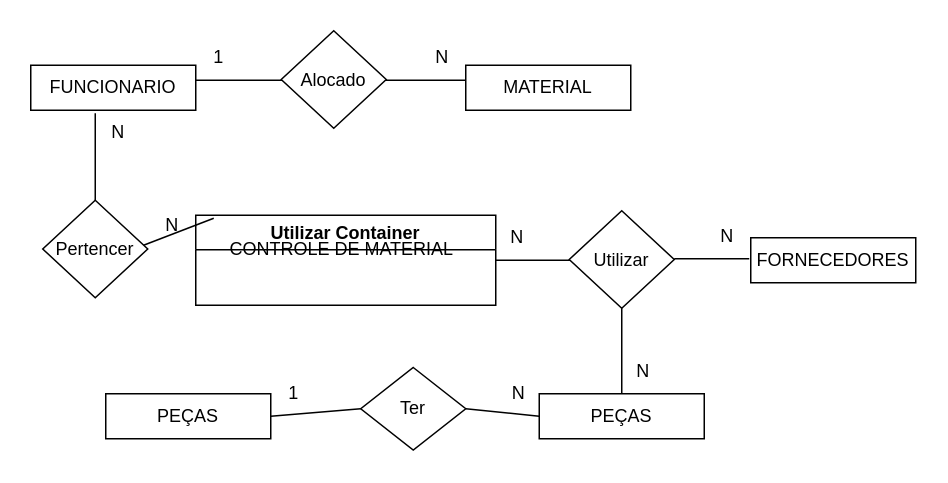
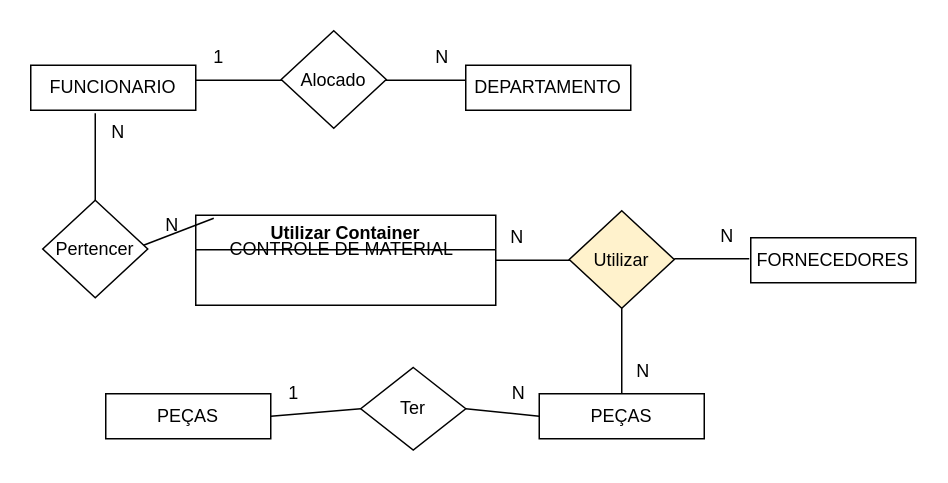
node "MATERIAL": label "MATERIAL" -> "DEPARTAMENTO"
node "Utilizar": fillcolor #ffffff -> #fff2cc
